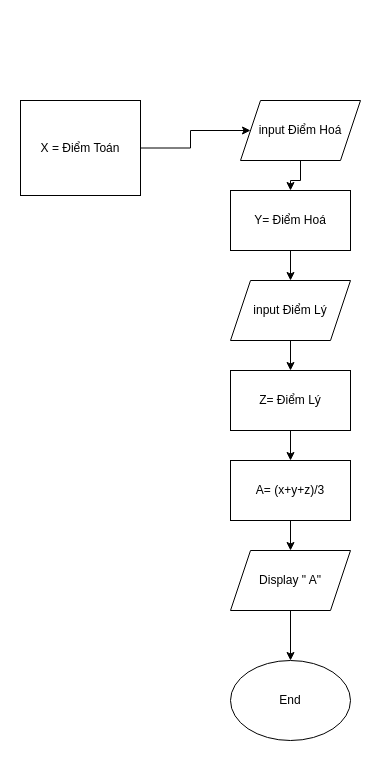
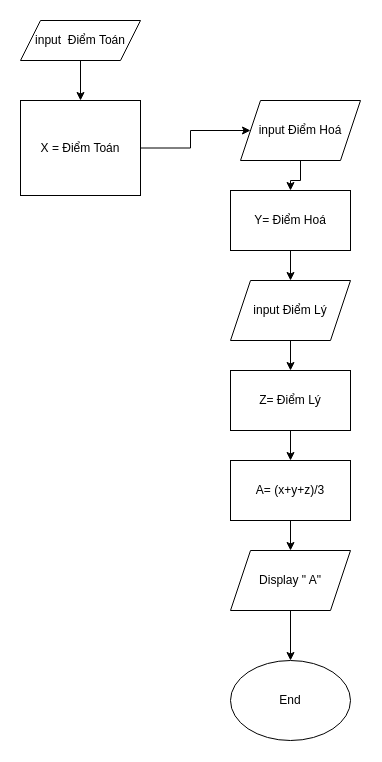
node "input Điểm Toán": added
edge "input Điểm Toán" -> "X = Điểm Toán": added
